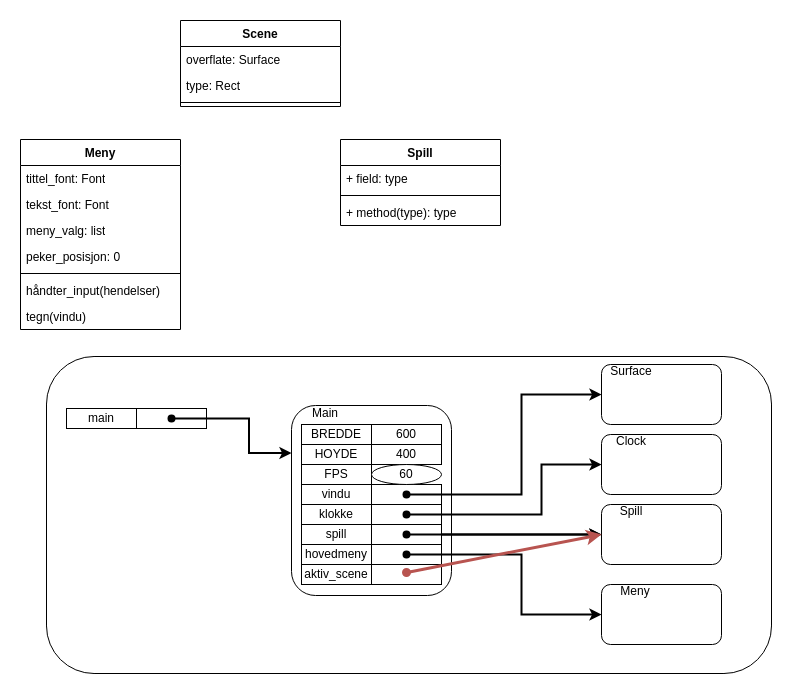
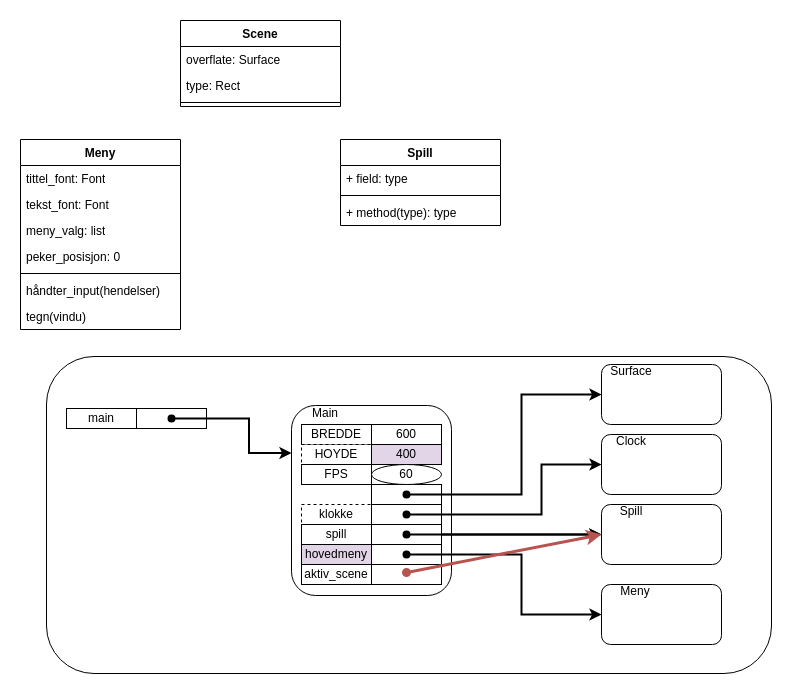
node "HOYDE": style solid -> dashed
node "400": fillcolor #ffffff -> #e1d5e7
node "vindu": removed
node "klokke": style solid -> dashed
node "hovedmeny": fillcolor #ffffff -> #e1d5e7
